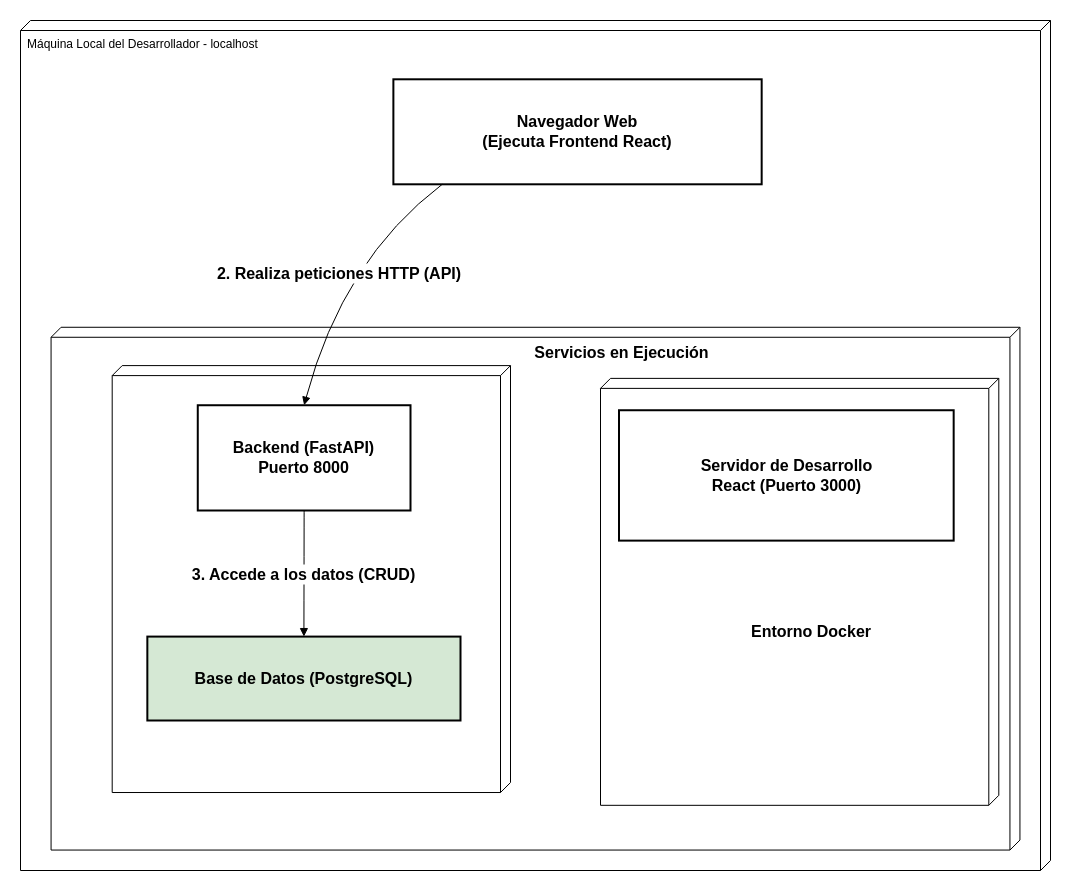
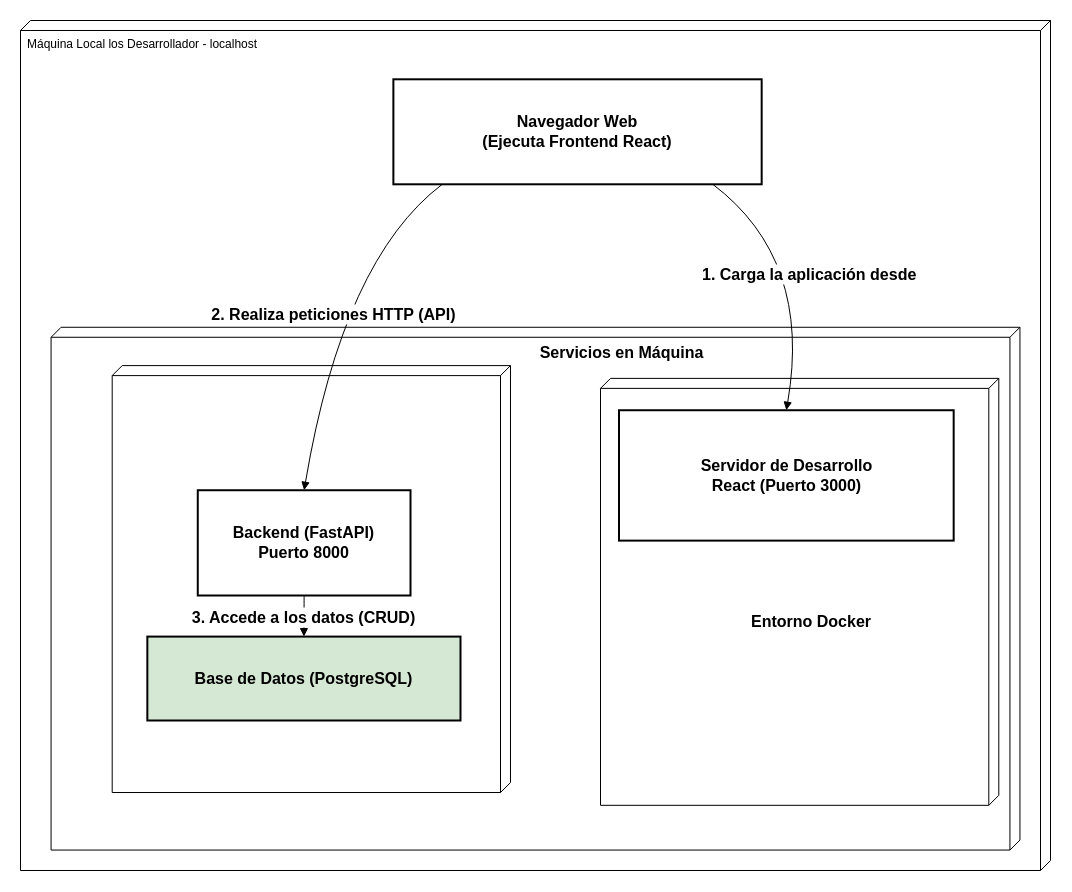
node "Máquina Local del Desarrollador - localhost": label "Máquina Local del Desarrollador - localhost" -> "Máquina Local los Desarrollador - localhost"
edge "Navegador Web (Ejecuta Frontend React)" -> "Servidor de Desarrollo React (Puerto 3000)": added, label "1. Carga la aplicación desde"
node "Servicios en Ejecución": label "Servicios en Ejecución" -> "Servicios en Máquina"
node "Backend (FastAPI) Puerto 8000": moved (304, 458) -> (304, 543)
node "Entorno Docker": moved (811, 631) -> (811, 621)
